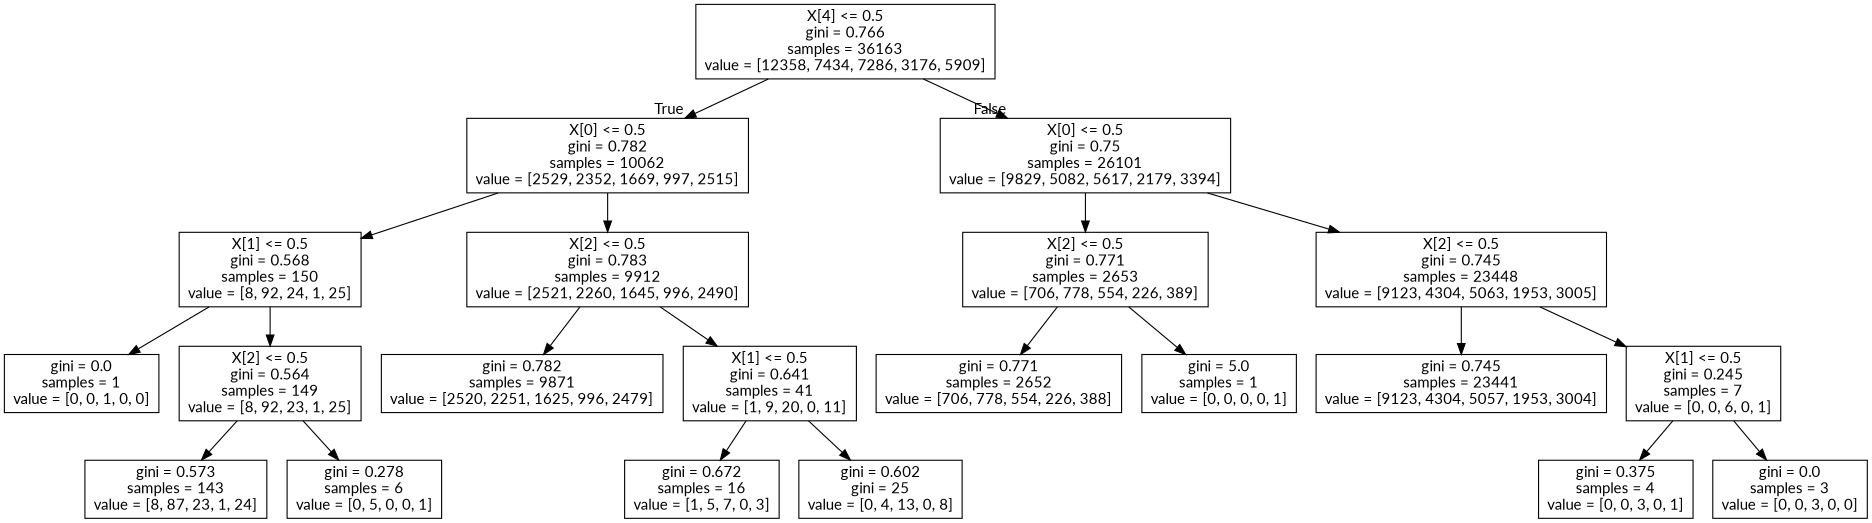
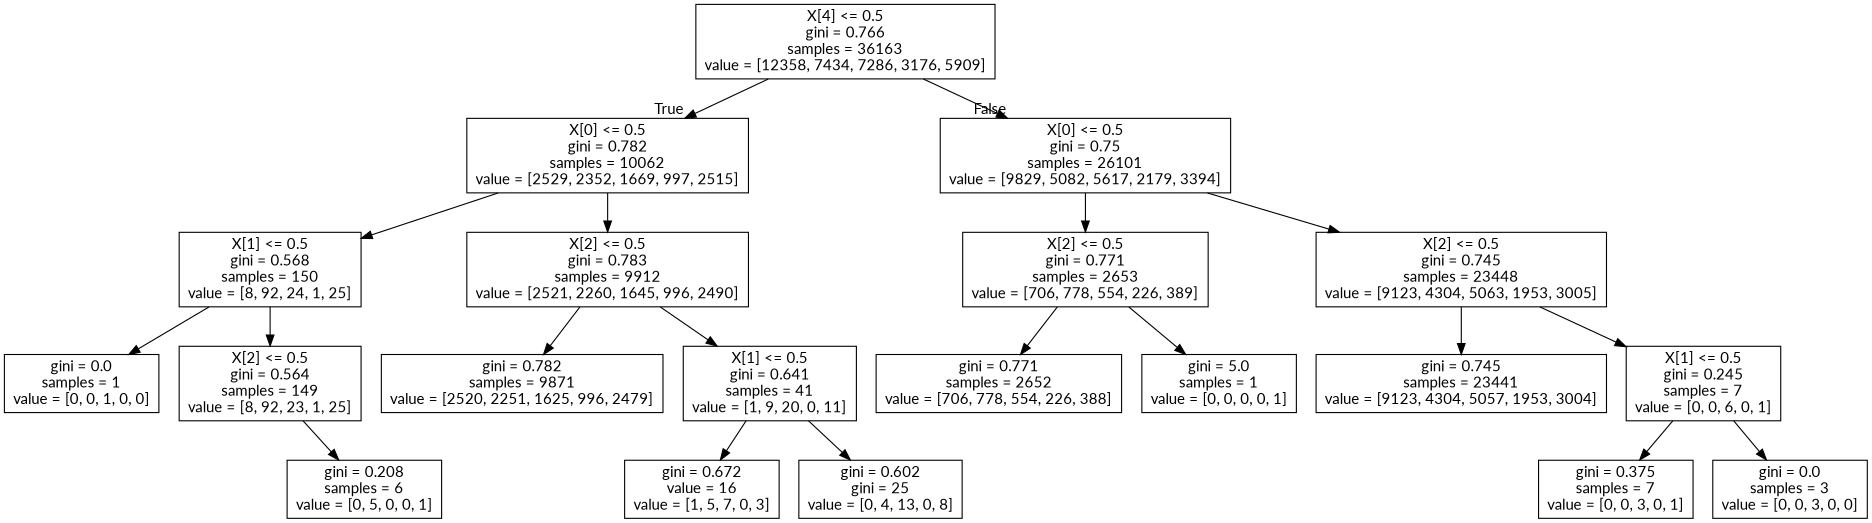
node "gini = 0.573 samples = 143 value = [8, 87, 23, 1, 24]": removed
node "gini = 0.278 samples = 6 value = [0, 5, 0, 0, 1]": label "gini = 0.278 samples = 6 value = [0, 5, 0, 0, 1]" -> "gini = 0.208 samples = 6 value = [0, 5, 0, 0, 1]"
node "gini = 0.672 samples = 16 value = [1, 5, 7, 0, 3]": label "gini = 0.672 samples = 16 value = [1, 5, 7, 0, 3]" -> "gini = 0.672 value = 16 value = [1, 5, 7, 0, 3]"
node "gini = 0.375 samples = 4 value = [0, 0, 3, 0, 1]": label "gini = 0.375 samples = 4 value = [0, 0, 3, 0, 1]" -> "gini = 0.375 samples = 7 value = [0, 0, 3, 0, 1]"
